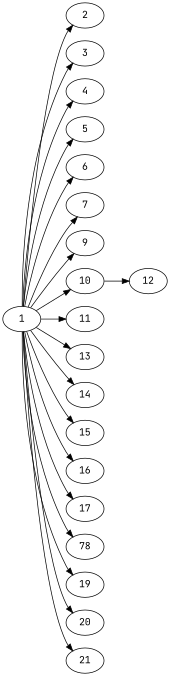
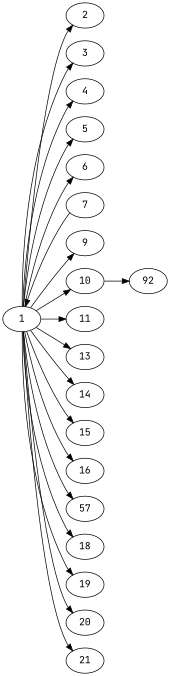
edge "1" -> "7": reversed
node "12": label "12" -> "92"
node "17": label "17" -> "57"
node "78": label "78" -> "18"
